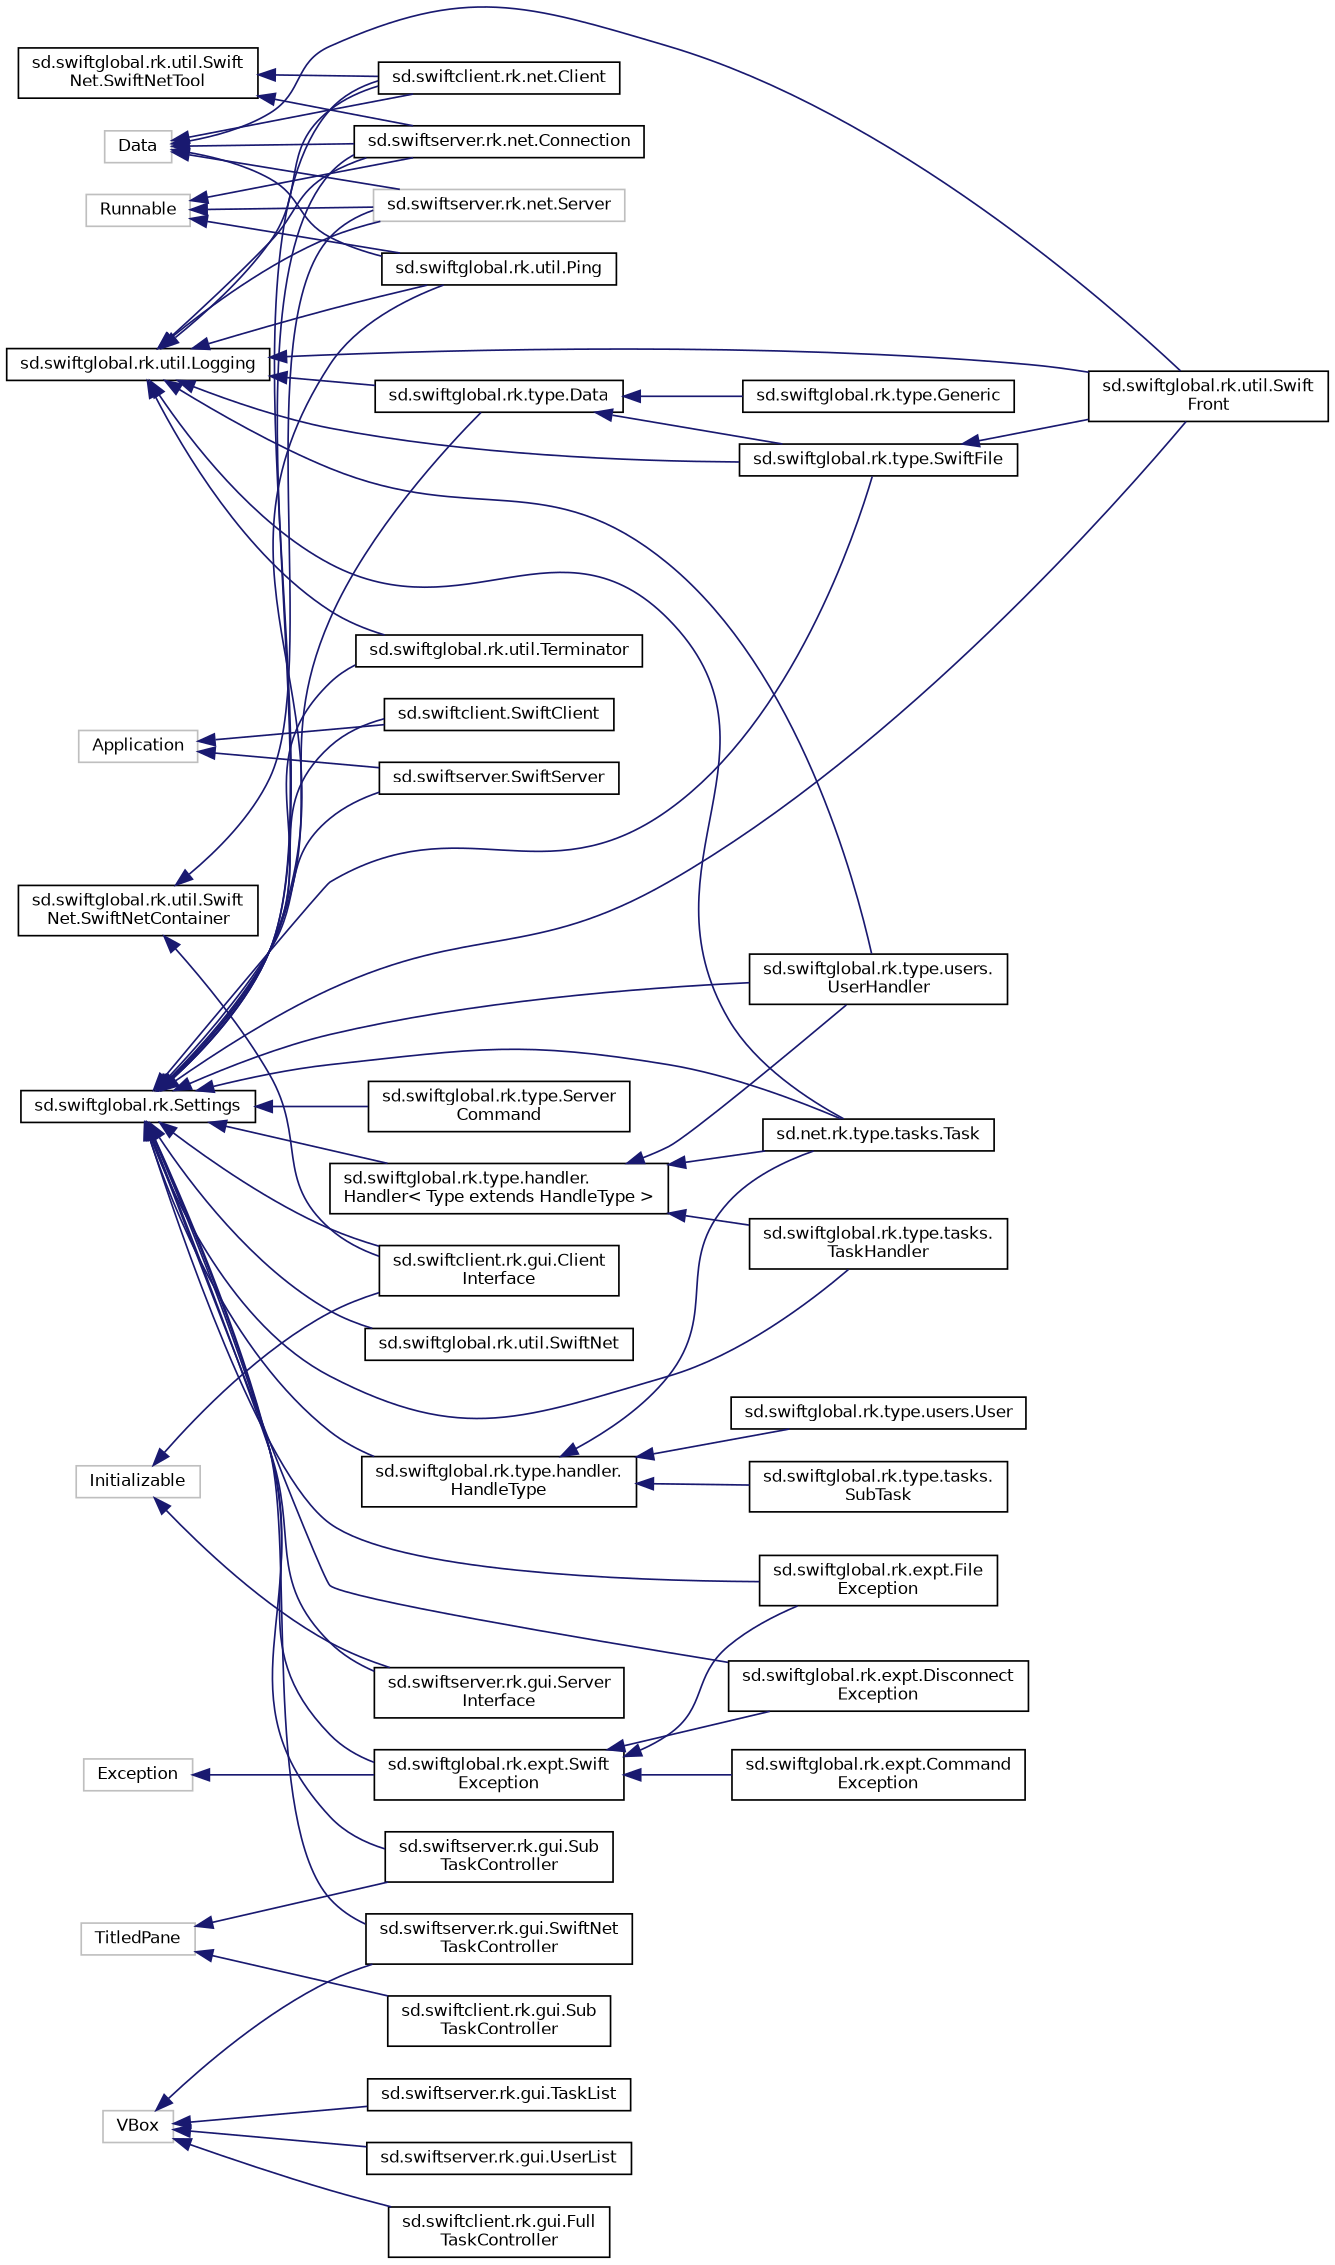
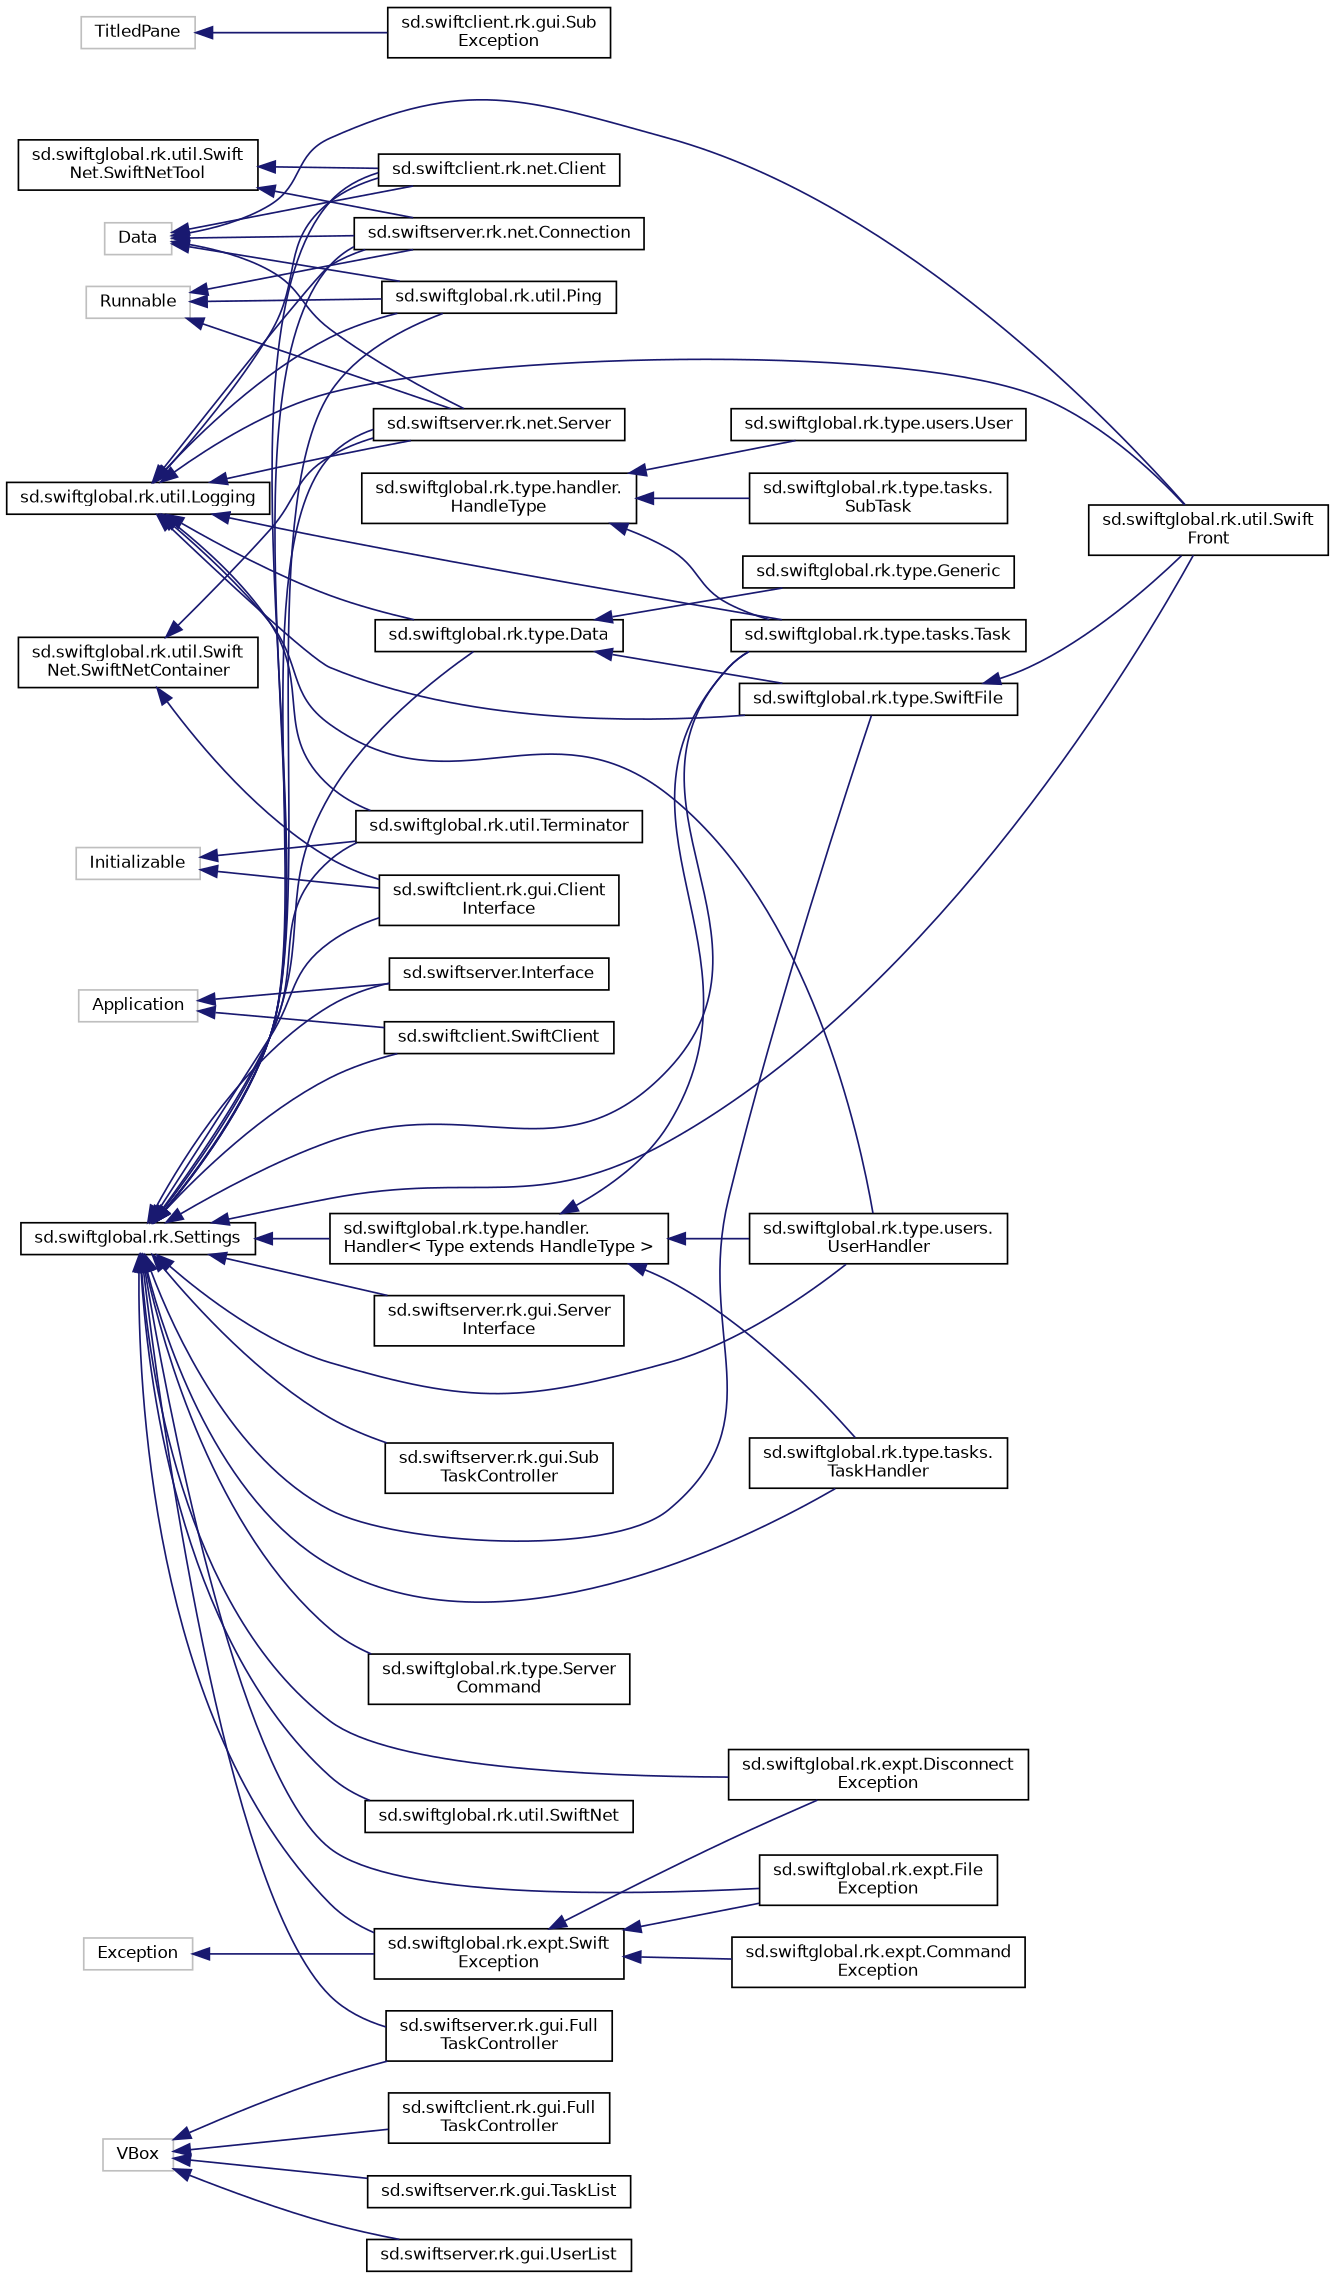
node "sd.swiftserver.rk.net.Server": color grey75 -> black
node "sd.swiftserver.SwiftServer": label "sd.swiftserver.SwiftServer" -> "sd.swiftserver.Interface"
node "sd.net.rk.type.tasks.Task": label "sd.net.rk.type.tasks.Task" -> "sd.swiftglobal.rk.type.tasks.Task"
edge "sd.swiftglobal.rk.type.handler. HandleType" -> "sd.swiftglobal.rk.Settings": now "sd.swiftserver.rk.net.Server" -> "sd.swiftglobal.rk.Settings"
edge "sd.swiftserver.rk.gui.Server Interface" -> "Initializable": now "sd.swiftglobal.rk.util.Terminator" -> "Initializable"
edge "sd.swiftserver.rk.gui.Sub TaskController" -> "TitledPane": removed
node "sd.swiftserver.rk.gui.SwiftNet TaskController": label "sd.swiftserver.rk.gui.SwiftNet TaskController" -> "sd.swiftserver.rk.gui.Full TaskController"
node "sd.swiftclient.rk.gui.Sub TaskController": label "sd.swiftclient.rk.gui.Sub TaskController" -> "sd.swiftclient.rk.gui.Sub Exception"
